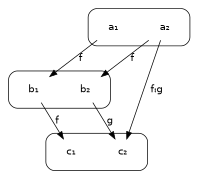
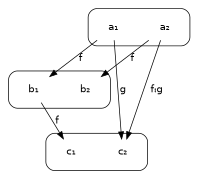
edge "b₂" -> "c₂": now "a₁" -> "c₂"
